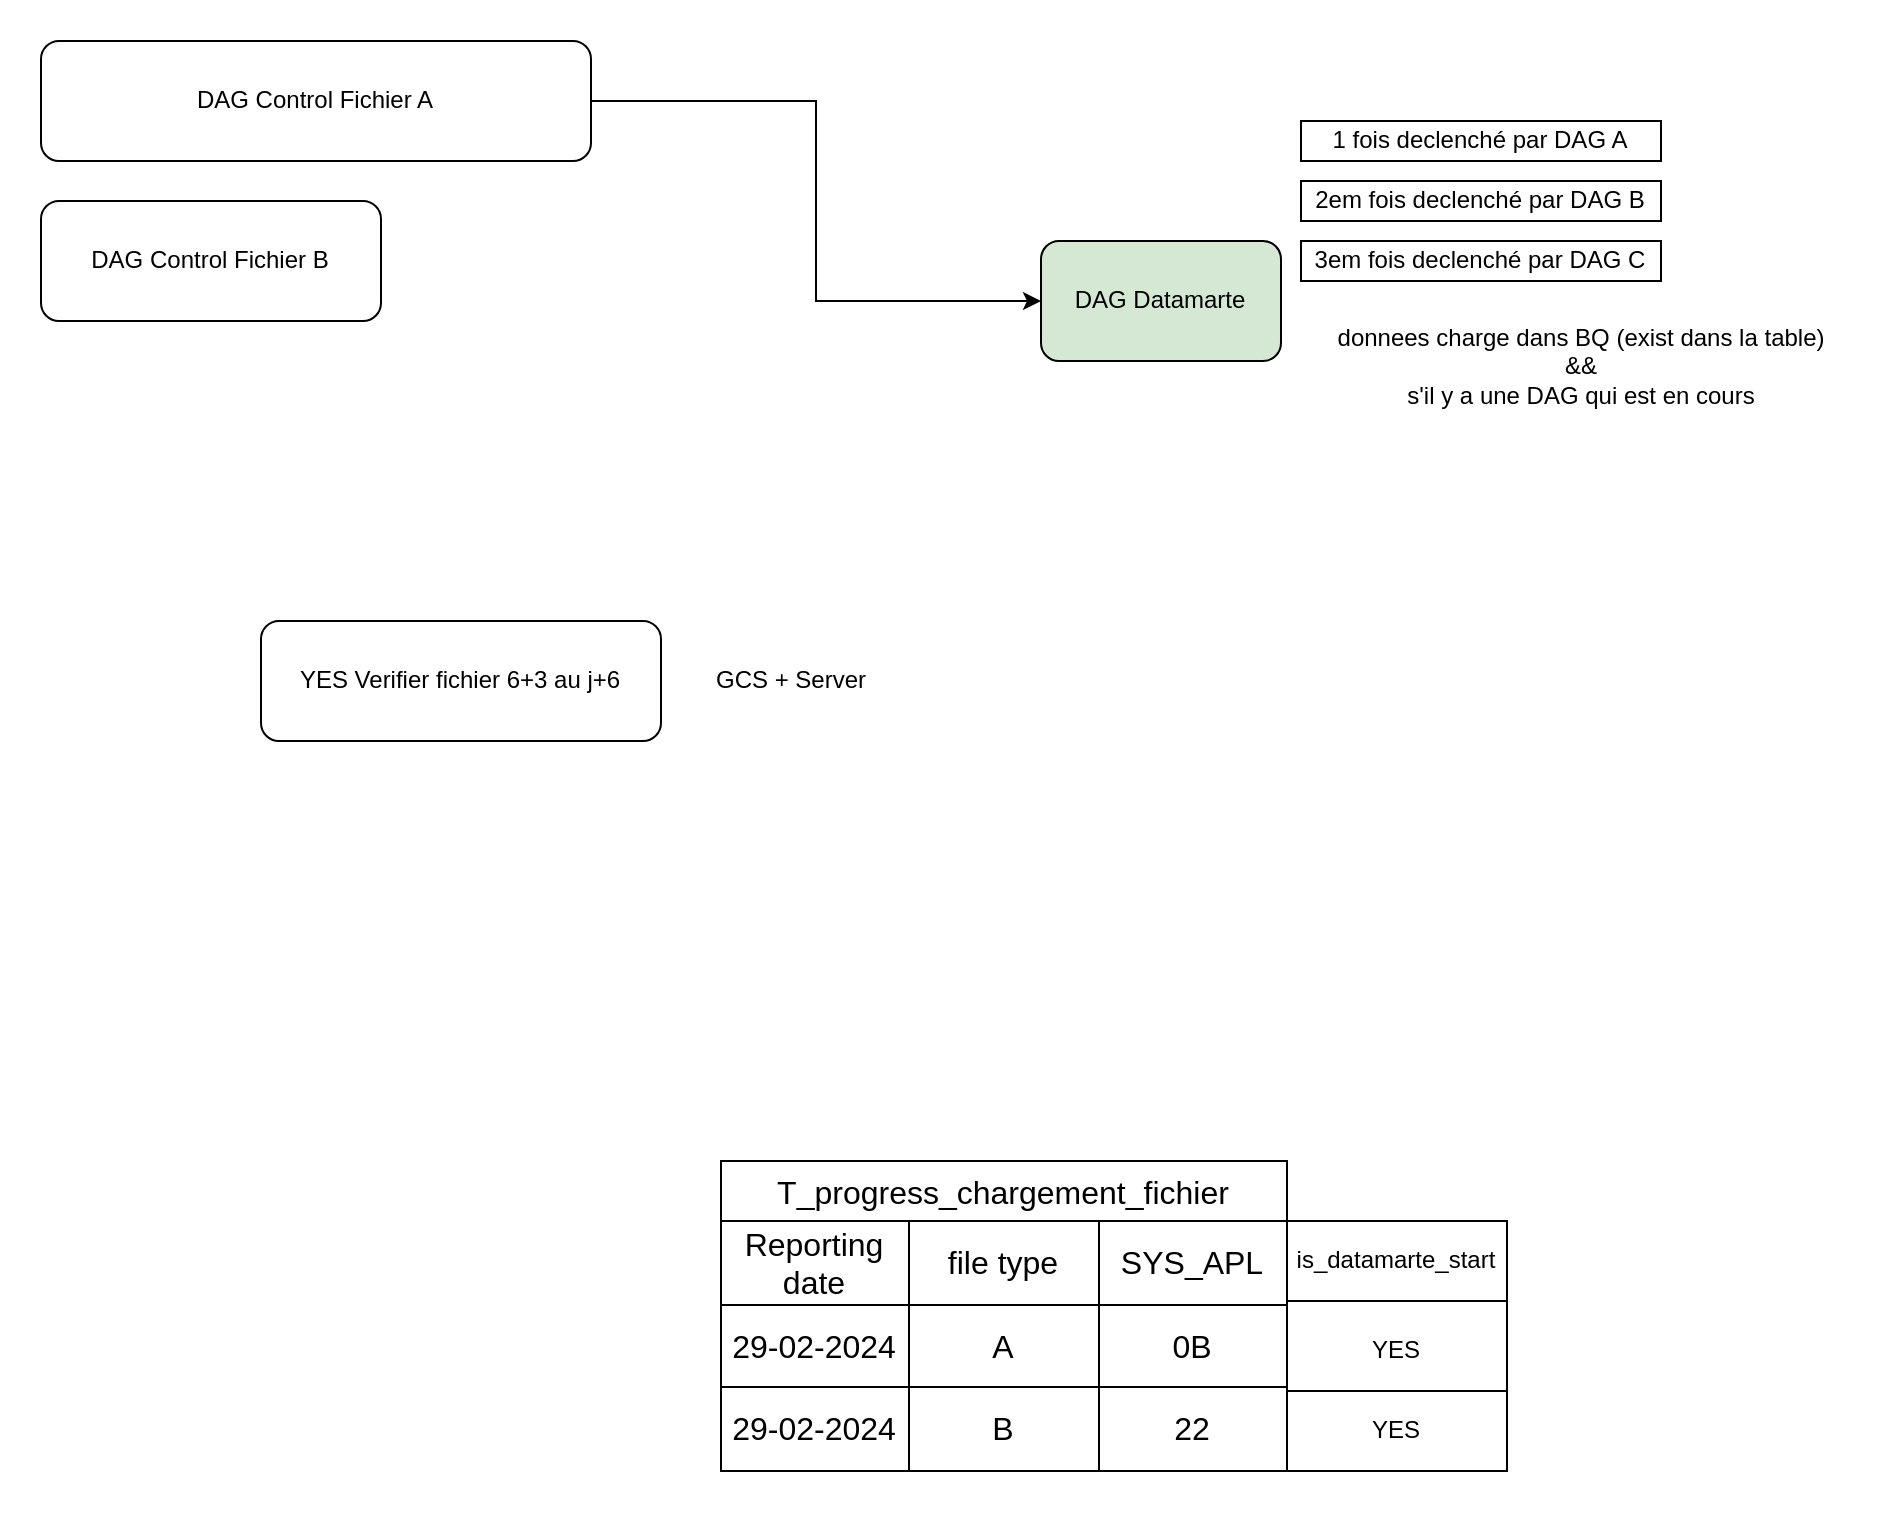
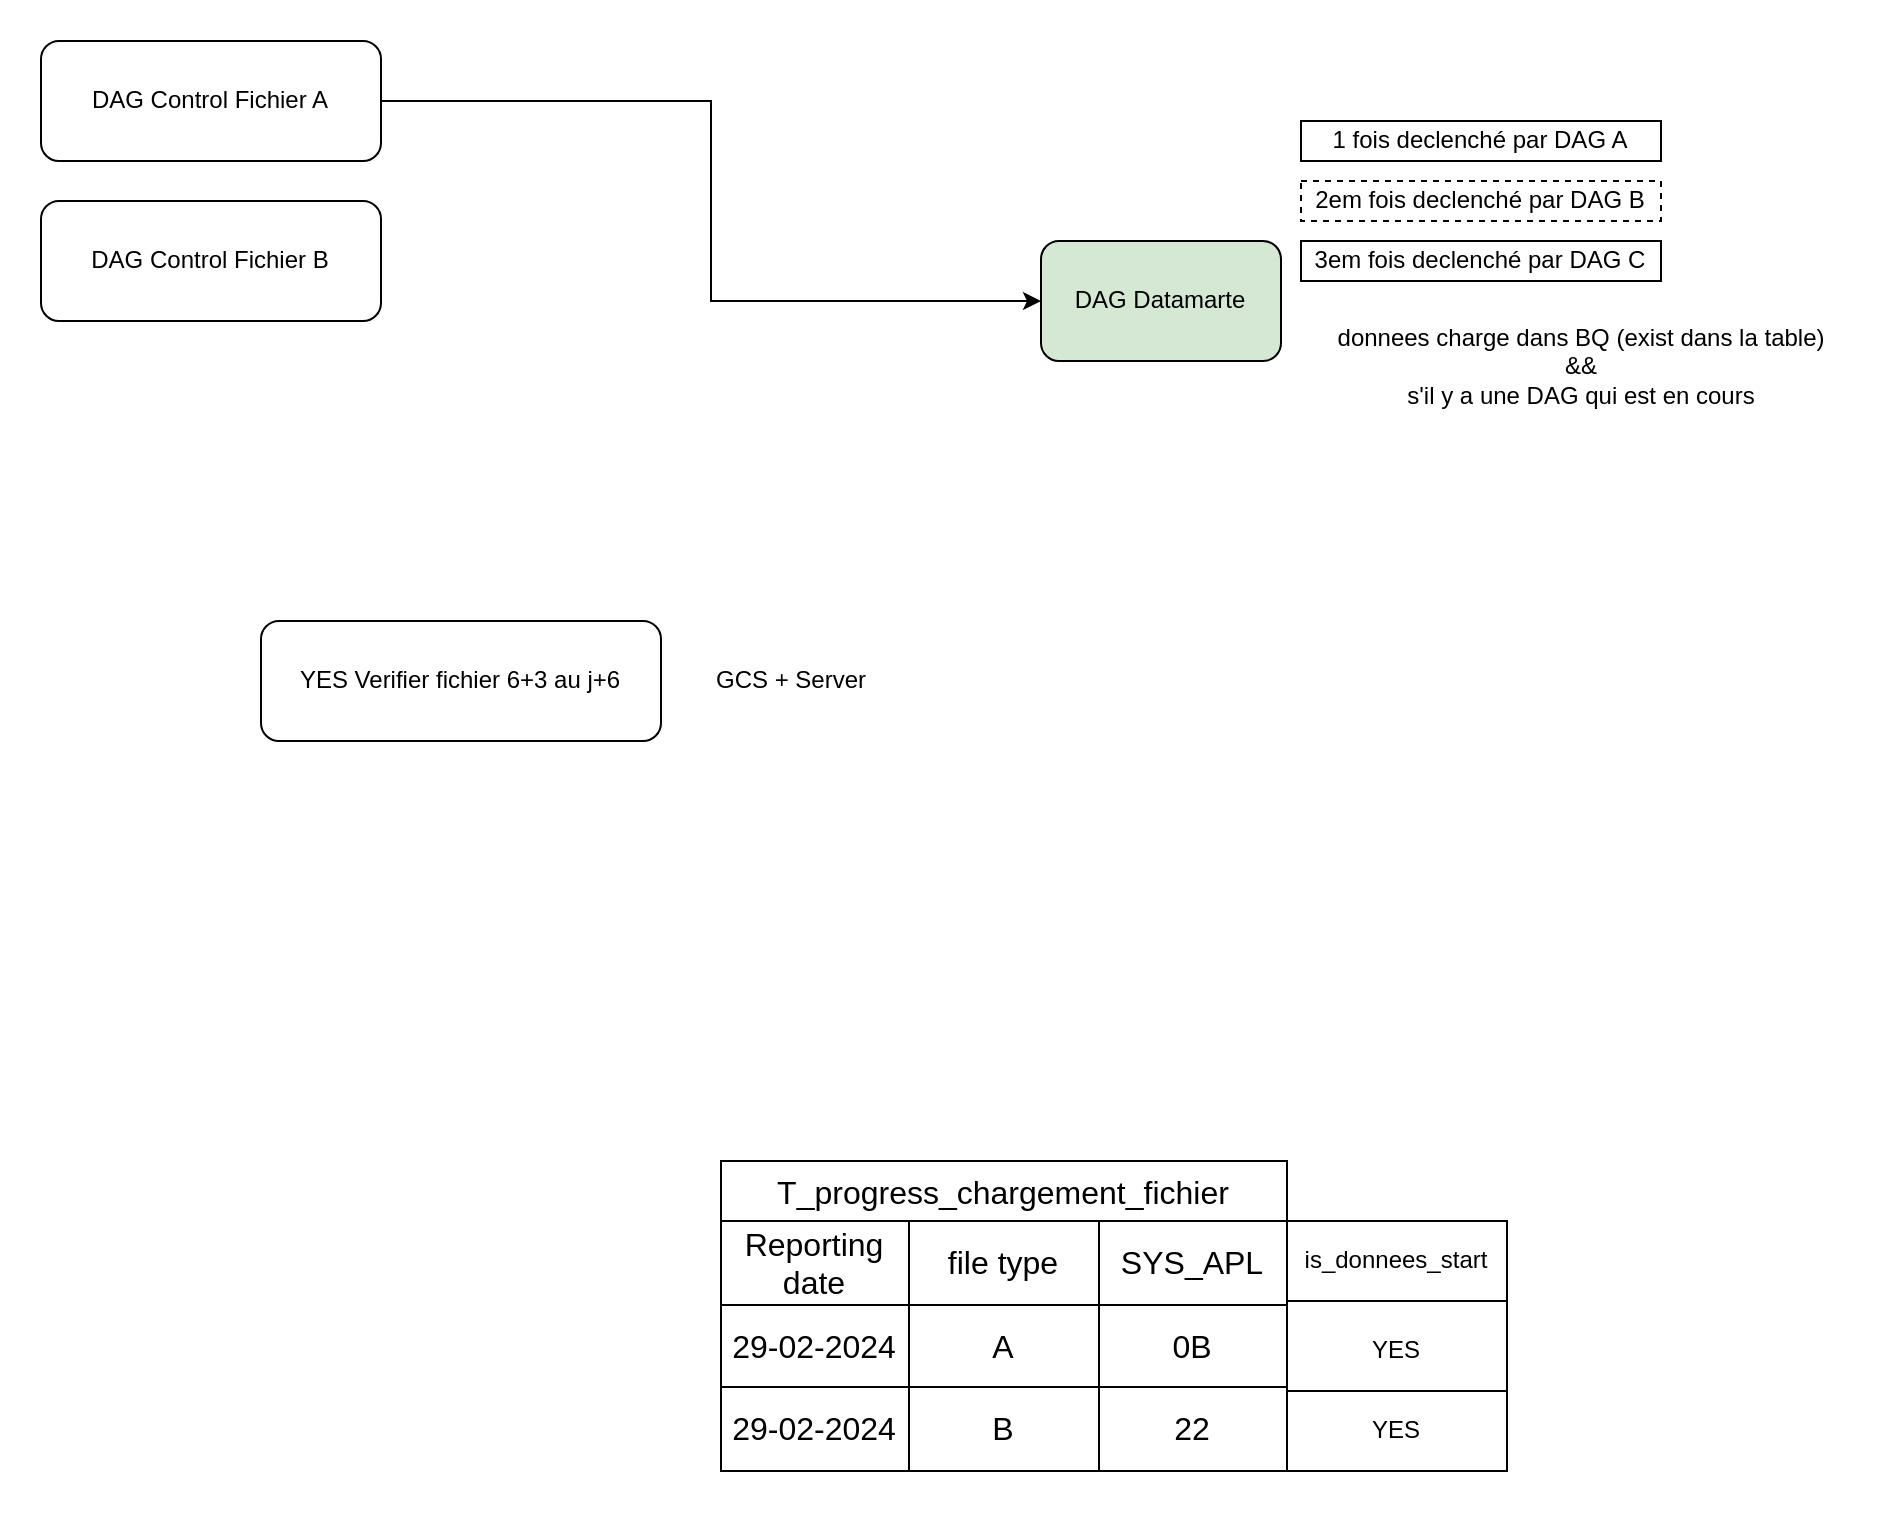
node "DAG Control Fichier A": size 550x120 -> 340x120
node "2em fois declenché par DAG B": style solid -> dashed
node "is_datamarte_start": label "is_datamarte_start" -> "is_donnees_start"
